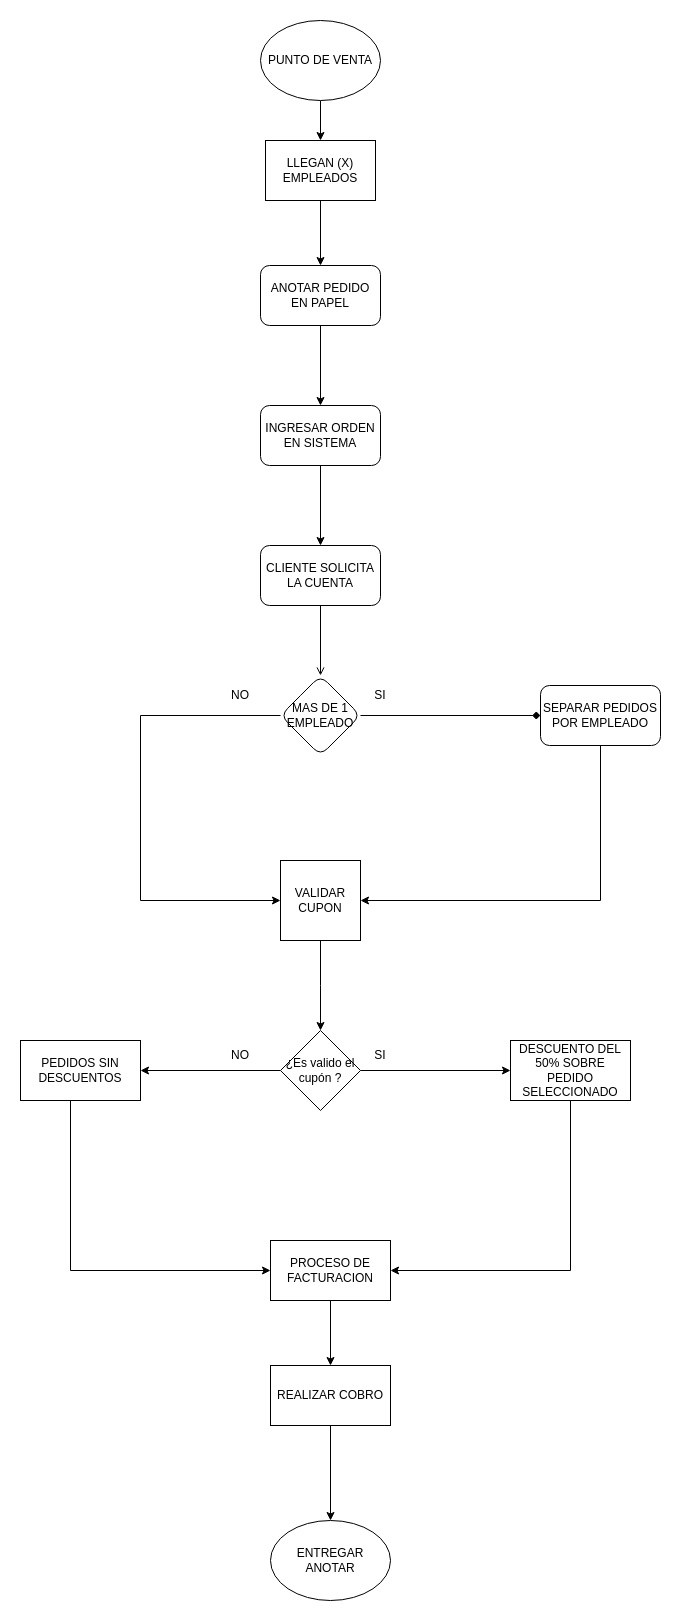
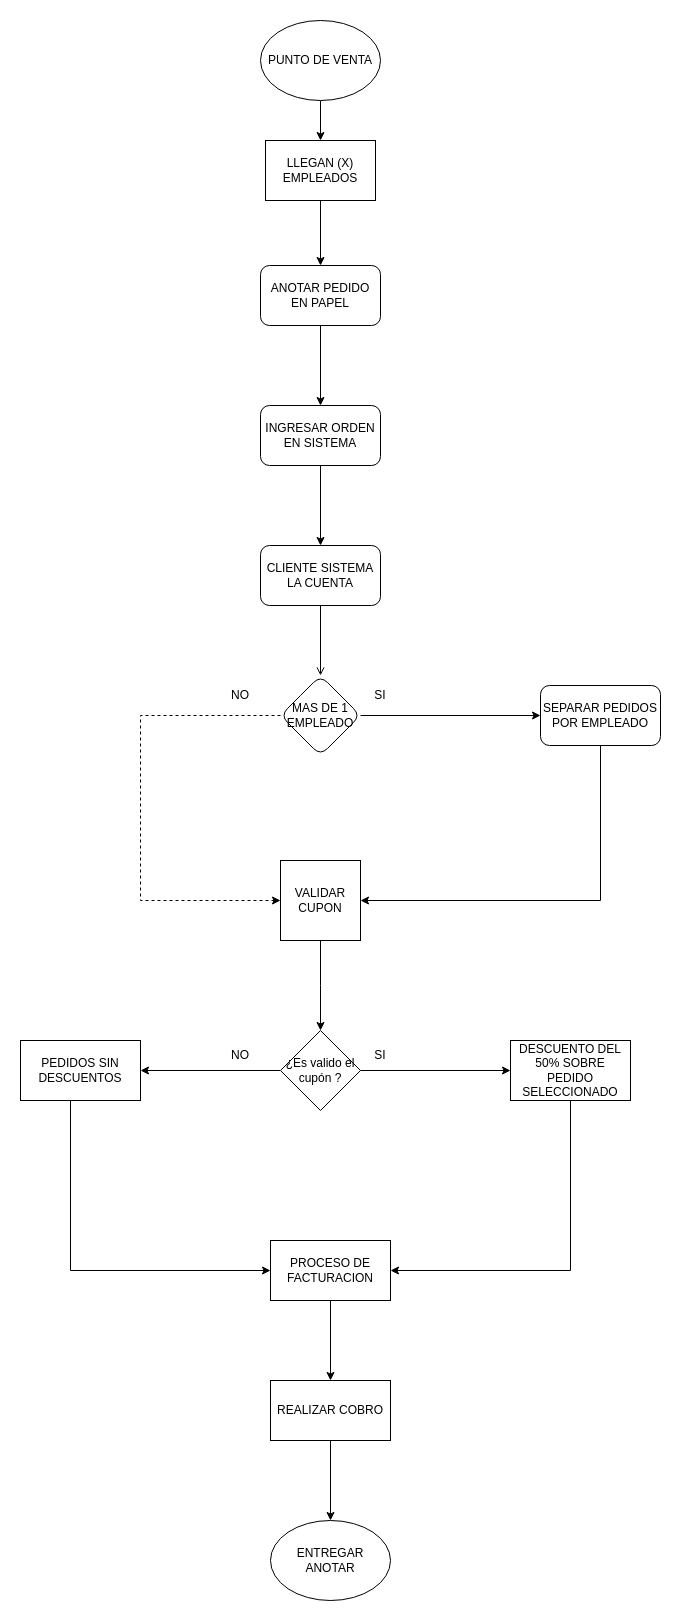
node "CLIENTE SOLICITA LA CUENTA": label "CLIENTE SOLICITA LA CUENTA" -> "CLIENTE SISTEMA LA CUENTA"
edge "MAS DE 1 EMPLEADO" -> "SEPARAR PEDIDOS POR EMPLEADO": arrowhead diamond -> classic
edge "MAS DE 1 EMPLEADO" -> "VALIDAR CUPON": style solid -> dashed
node "REALIZAR COBRO": moved (331, 1396) -> (331, 1411)
